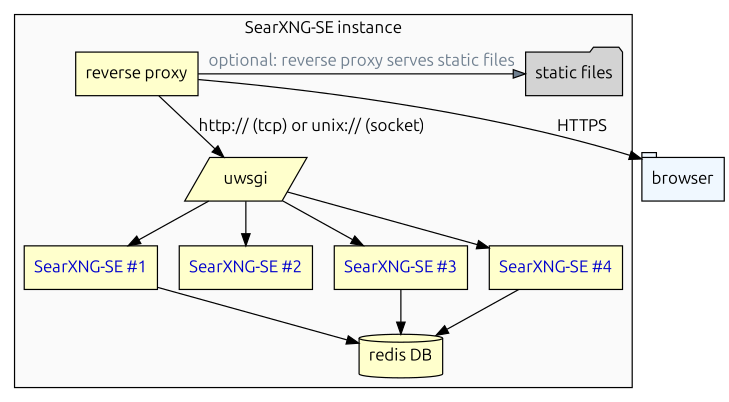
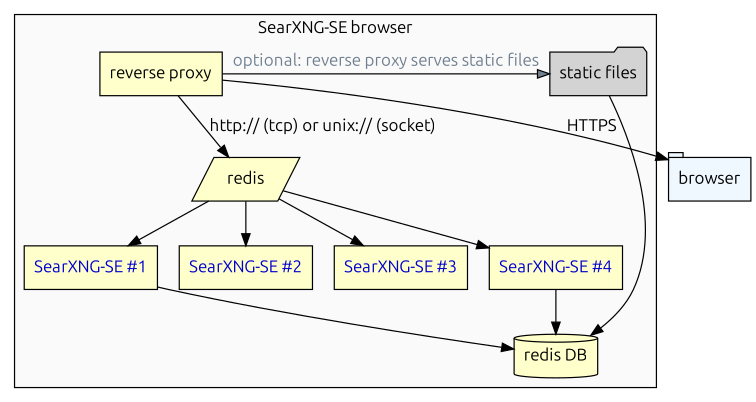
cluster "SearXNG-SE instance": label "SearXNG-SE instance" -> "SearXNG-SE browser"
node "uwsgi": label "uwsgi" -> "redis"
edge "SearXNG-SE #3" -> "redis DB": now "static files" -> "redis DB"
